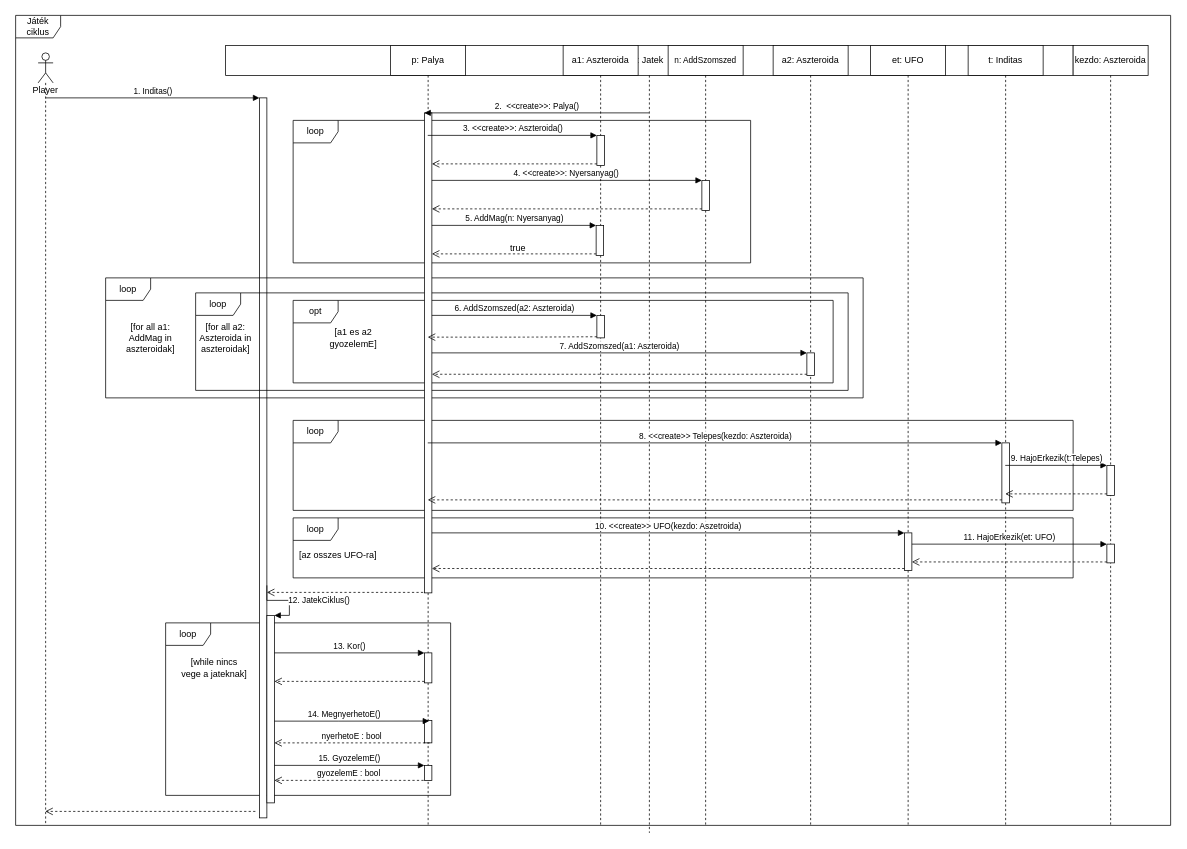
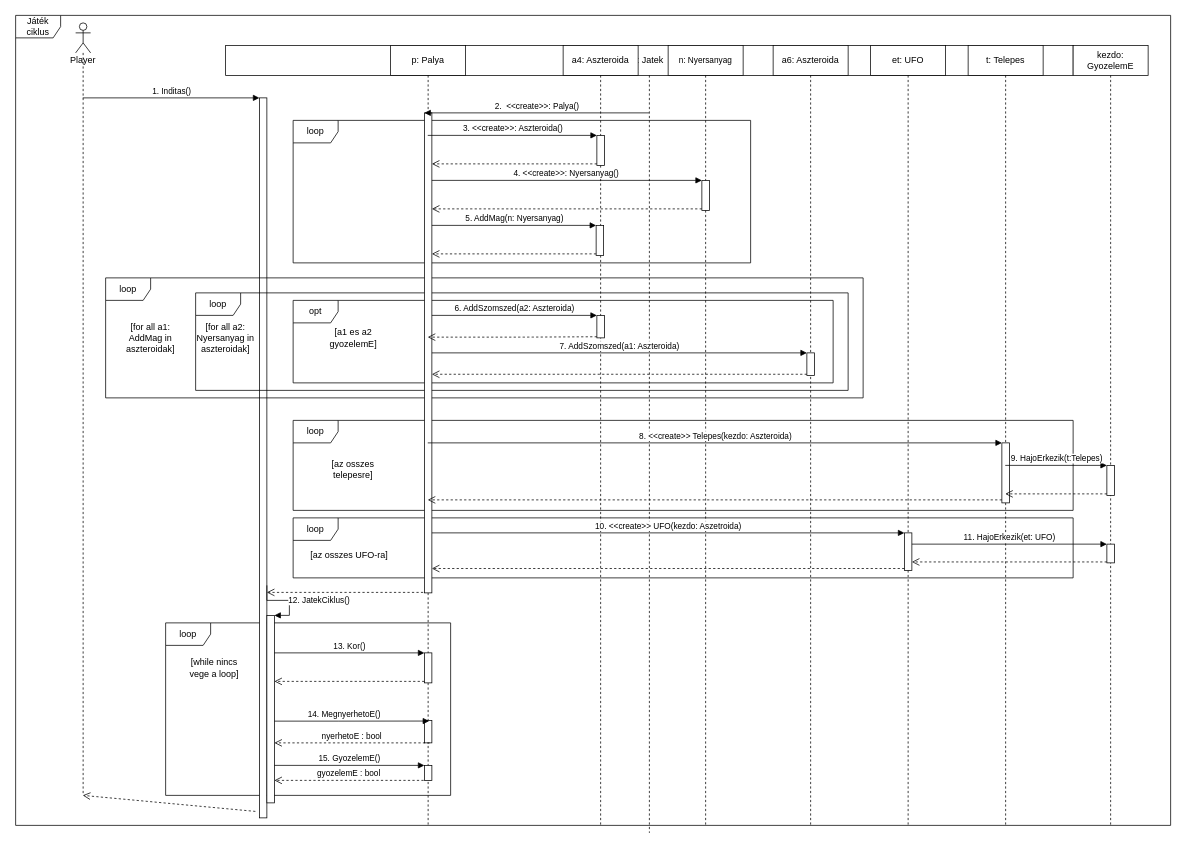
node "a1: Aszteroida": label "a1: Aszteroida" -> "a4: Aszteroida"
node "n: AddSzomszed": label "n: AddSzomszed" -> "n: Nyersanyag"
node "a2: Aszteroida": label "a2: Aszteroida" -> "a6: Aszteroida"
node "t: Inditas": label "t: Inditas" -> "t: Telepes"
node "kezdo: Aszteroida": label "kezdo: Aszteroida" -> "kezdo: GyozelemE"
node "true": removed
node "[for all a2: Aszteroida in aszteroidak]": label "[for all a2: Aszteroida in aszteroidak]" -> "[for all a2: Nyersanyag in aszteroidak]"
node "Player": moved (45, 439) -> (83, 409)
node "[az osszes telepesre]": added
node "[az osszes UFO-ra]": moved (338, 555) -> (349, 555)
node "[while nincs vege a jateknak]": label "[while nincs vege a jateknak]" -> "[while nincs vege a loop]"
